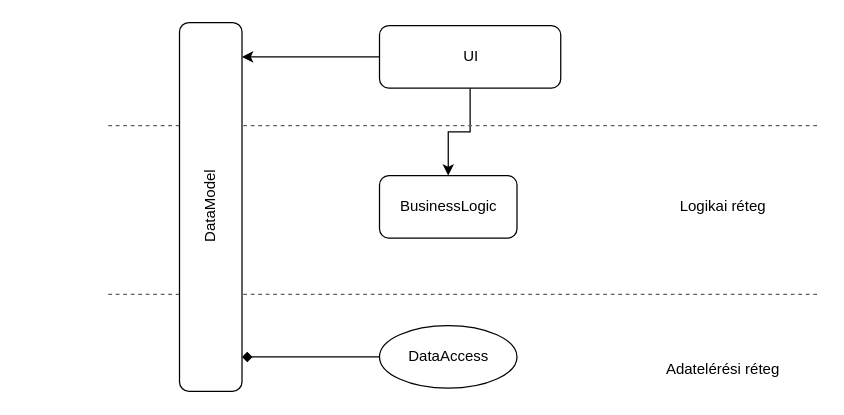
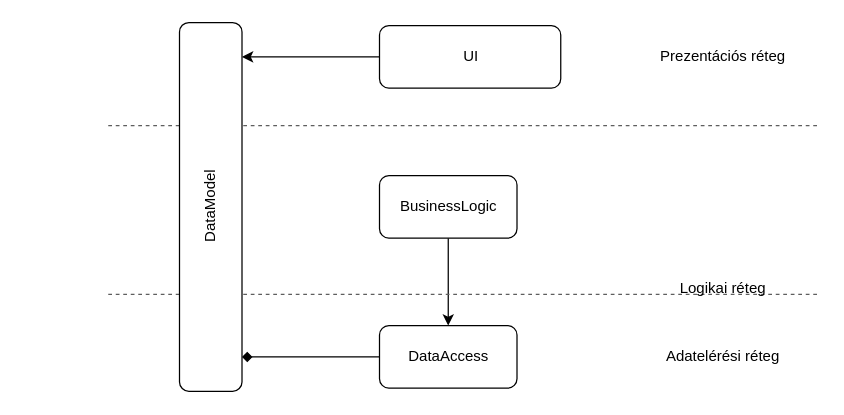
node "Prezentációs réteg": added
edge "UI" -> "BusinessLogic": removed
node "Logikai réteg": moved (723, 207) -> (723, 288)
edge "BusinessLogic" -> "DataAccess": added
node "DataAccess": shape ellipse -> rounded rectangle
node "Adatelérési réteg": moved (723, 369) -> (723, 357)
